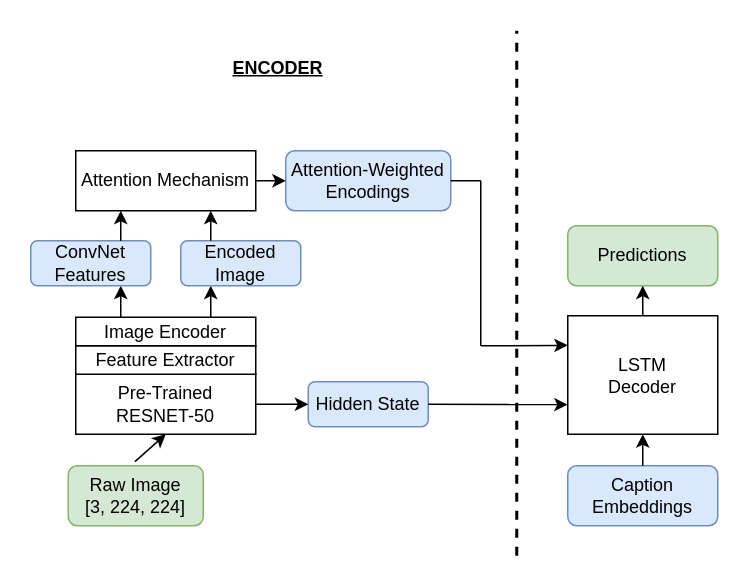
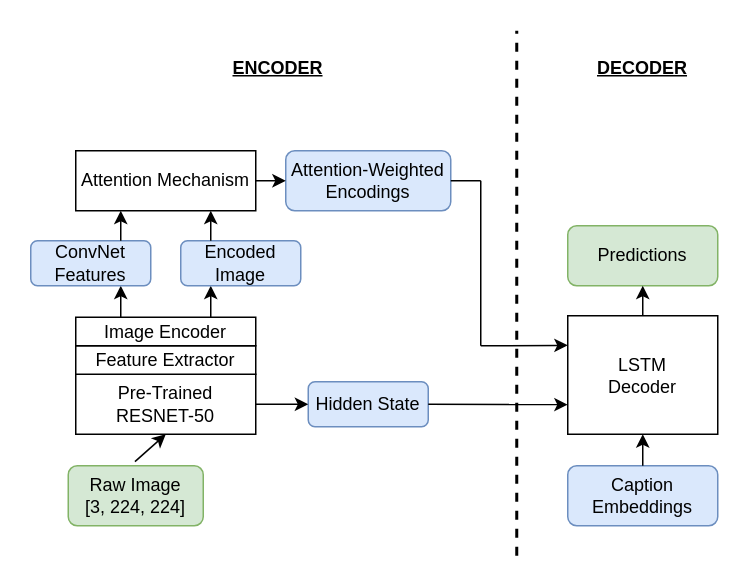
node "DECODER": added
